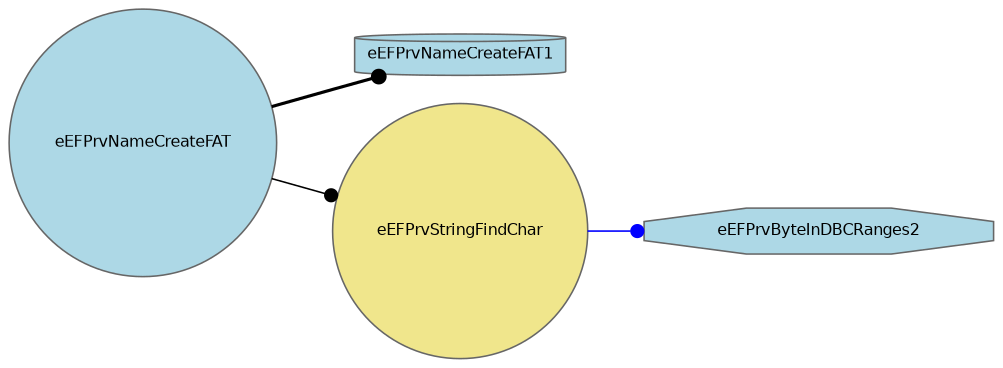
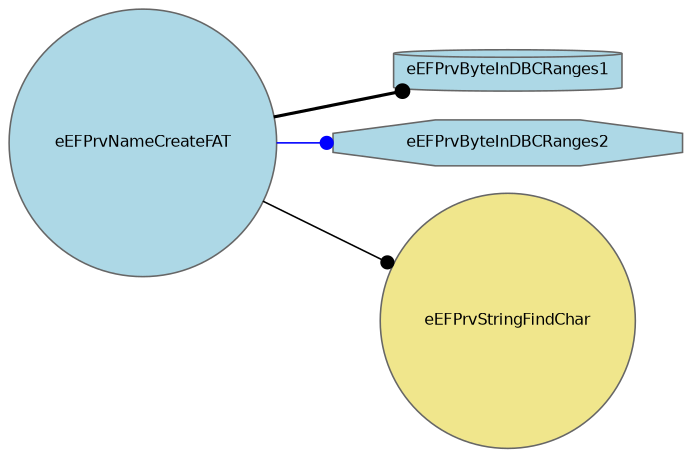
node "eEFPrvNameCreateFAT1": label "eEFPrvNameCreateFAT1" -> "eEFPrvByteInDBCRanges1"
edge "eEFPrvStringFindChar" -> "eEFPrvByteInDBCRanges2": now "eEFPrvNameCreateFAT" -> "eEFPrvByteInDBCRanges2"
